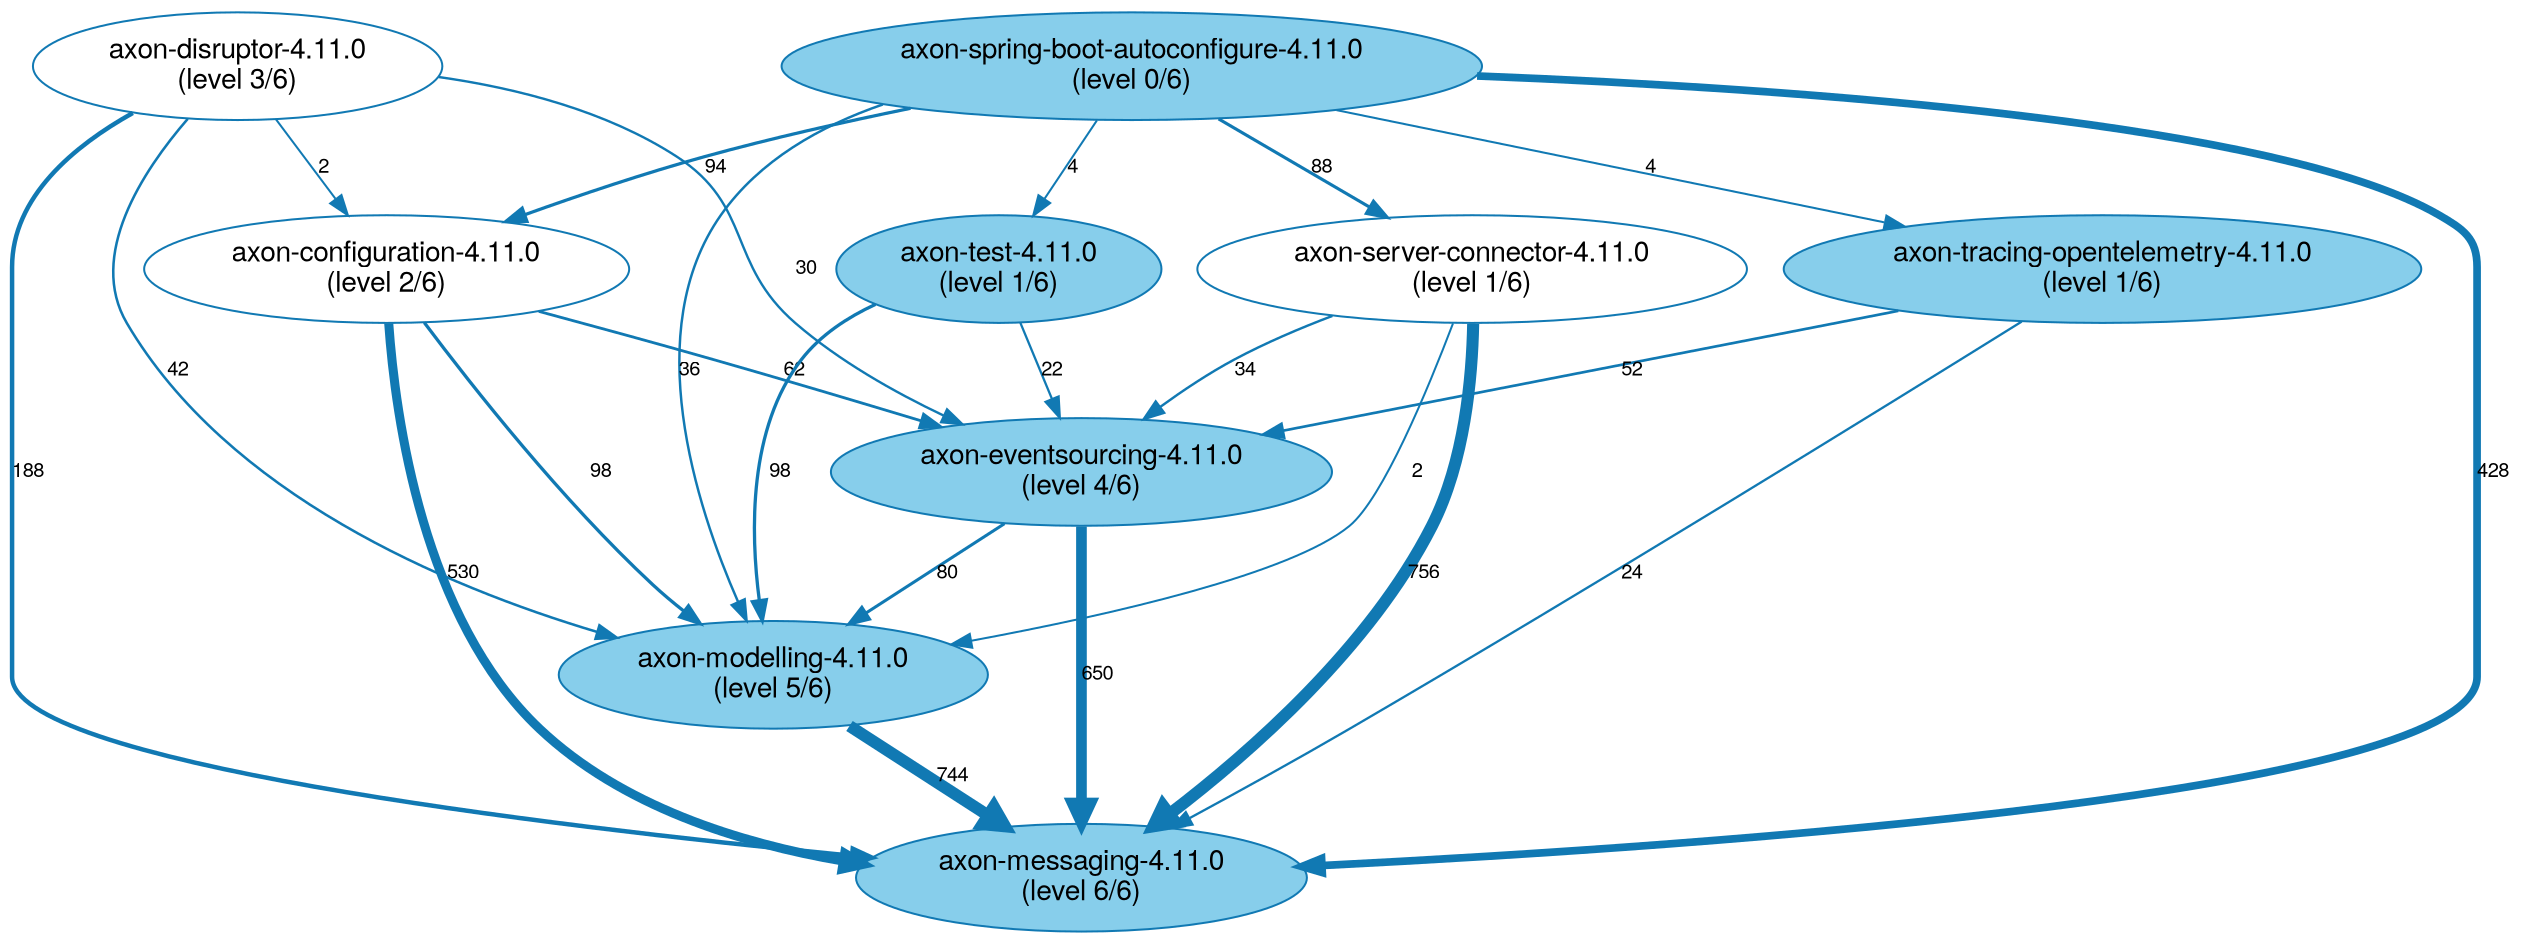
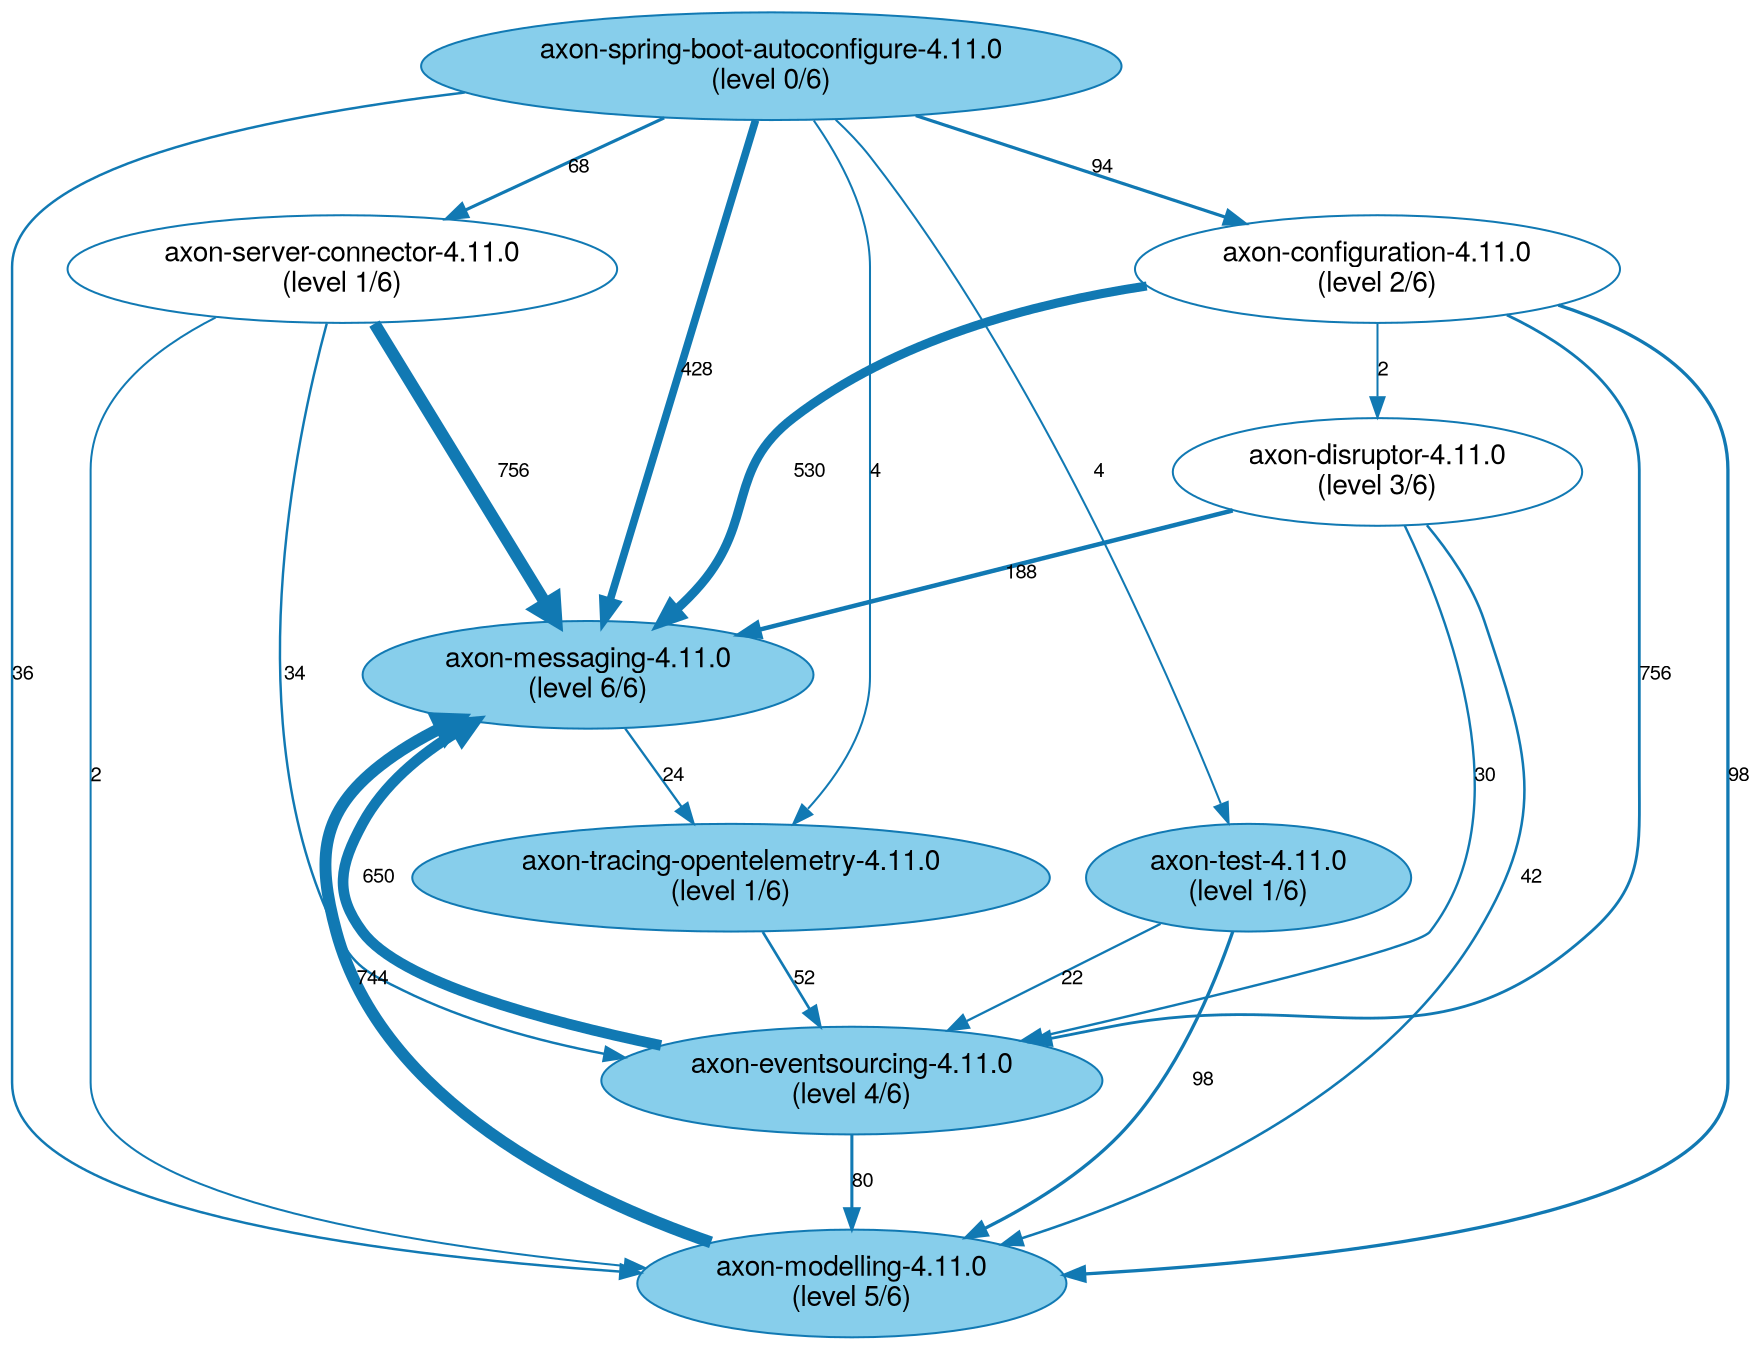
edge "axon-disruptor-4.11.0 (level 3/6)" -> "axon-configuration-4.11.0 (level 2/6)": reversed
edge "axon-spring-boot-autoconfigure-4.11.0 (level 0/6)" -> "axon-server-connector-4.11.0 (level 1/6)": label "88" -> "68"
edge "axon-configuration-4.11.0 (level 2/6)" -> "axon-eventsourcing-4.11.0 (level 4/6)": label "62" -> "756"
edge "axon-tracing-opentelemetry-4.11.0 (level 1/6)" -> "axon-messaging-4.11.0 (level 6/6)": reversed
